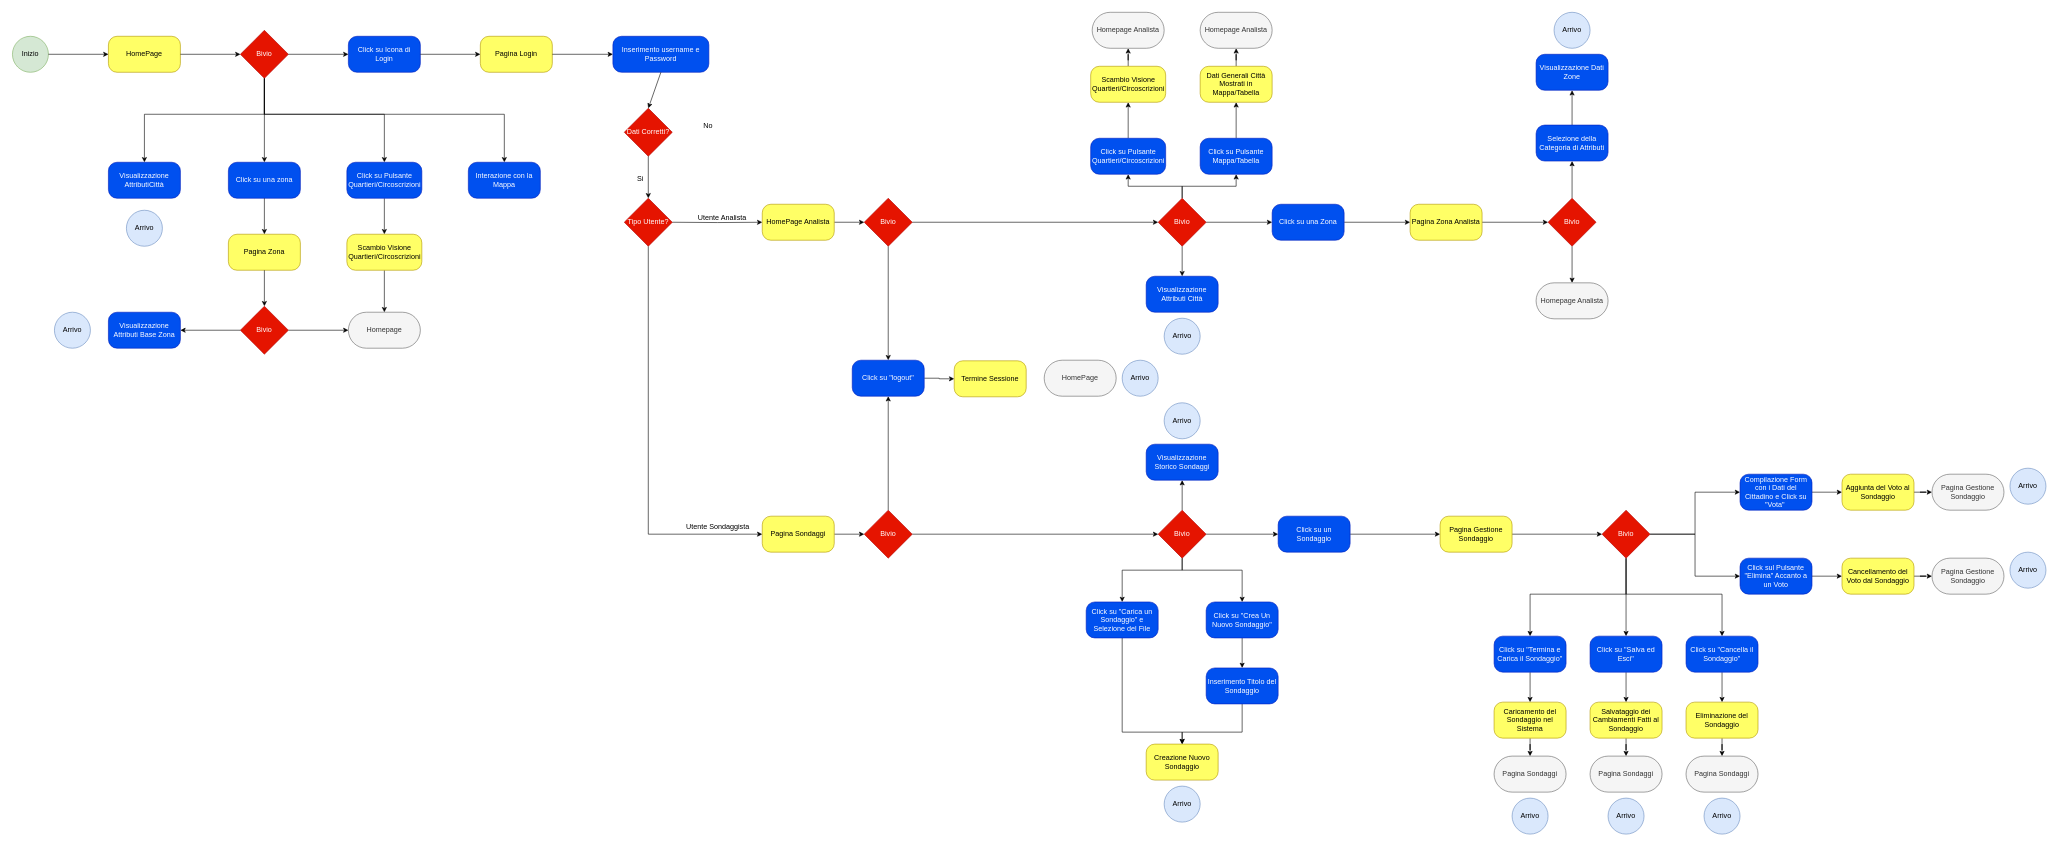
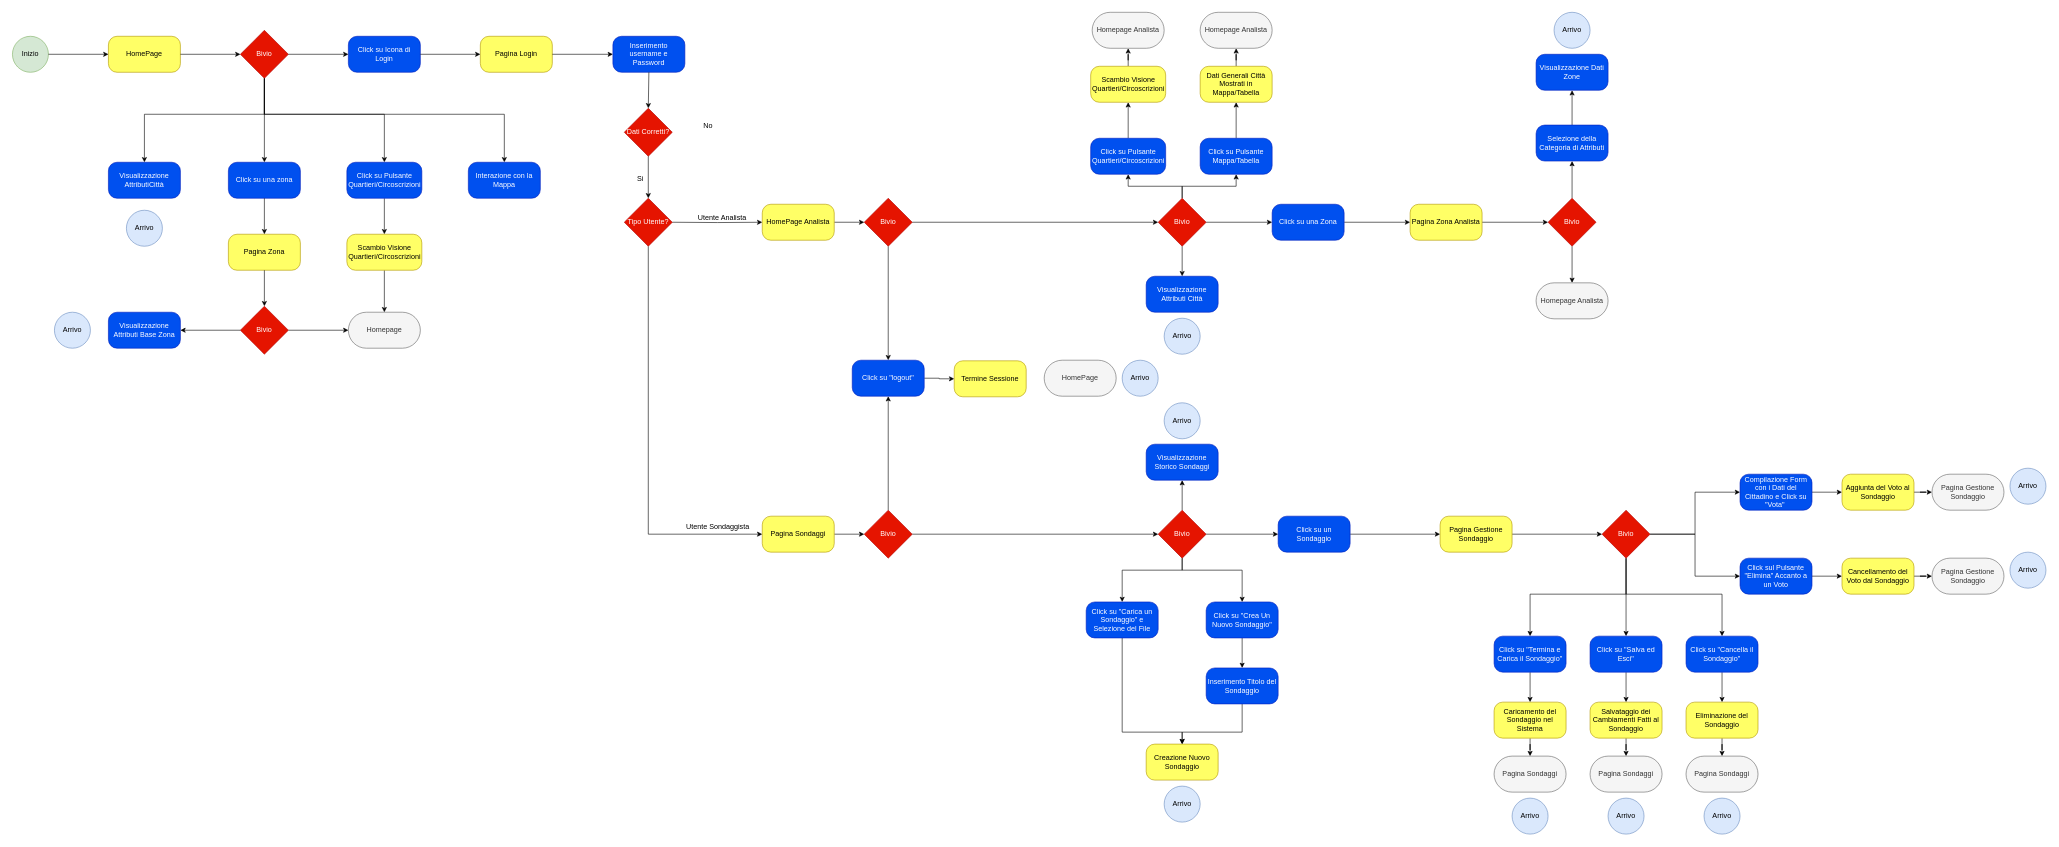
node "Inserimento username e Password": size 96x36 -> 72x36
